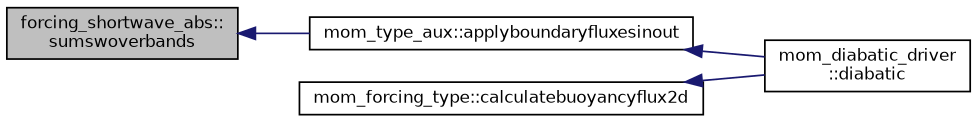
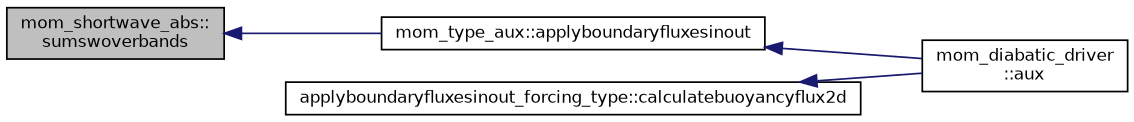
node "forcing_shortwave_abs:: sumswoverbands": label "forcing_shortwave_abs:: sumswoverbands" -> "mom_shortwave_abs:: sumswoverbands"
node "mom_diabatic_driver ::diabatic": label "mom_diabatic_driver ::diabatic" -> "mom_diabatic_driver ::aux"
node "mom_forcing_type::calculatebuoyancyflux2d": label "mom_forcing_type::calculatebuoyancyflux2d" -> "applyboundaryfluxesinout_forcing_type::calculatebuoyancyflux2d"
